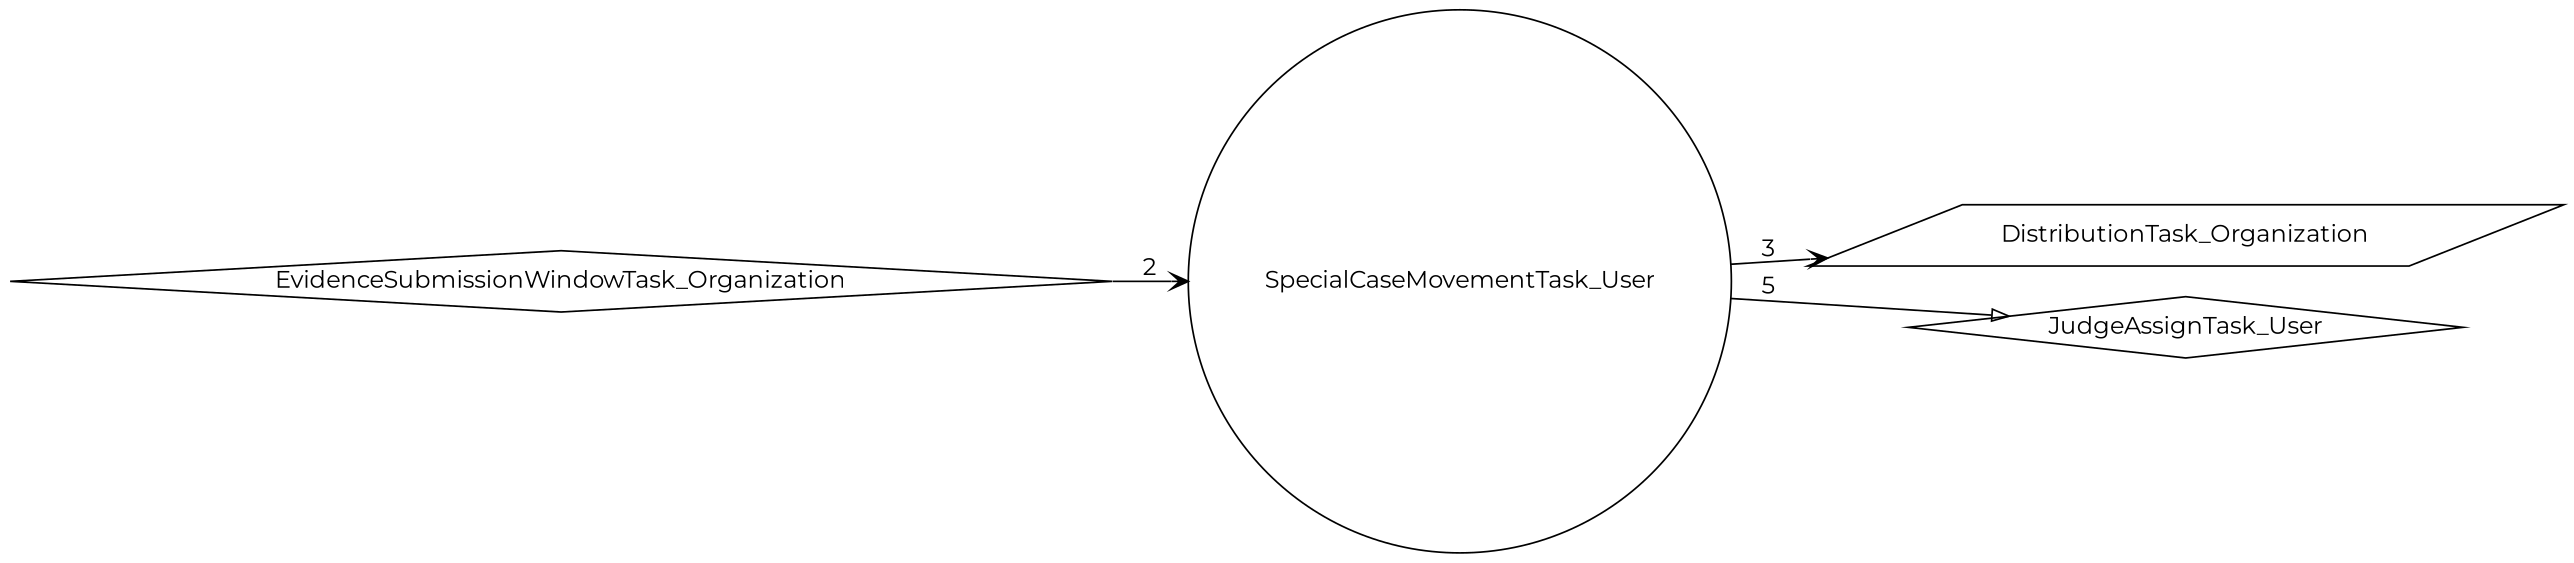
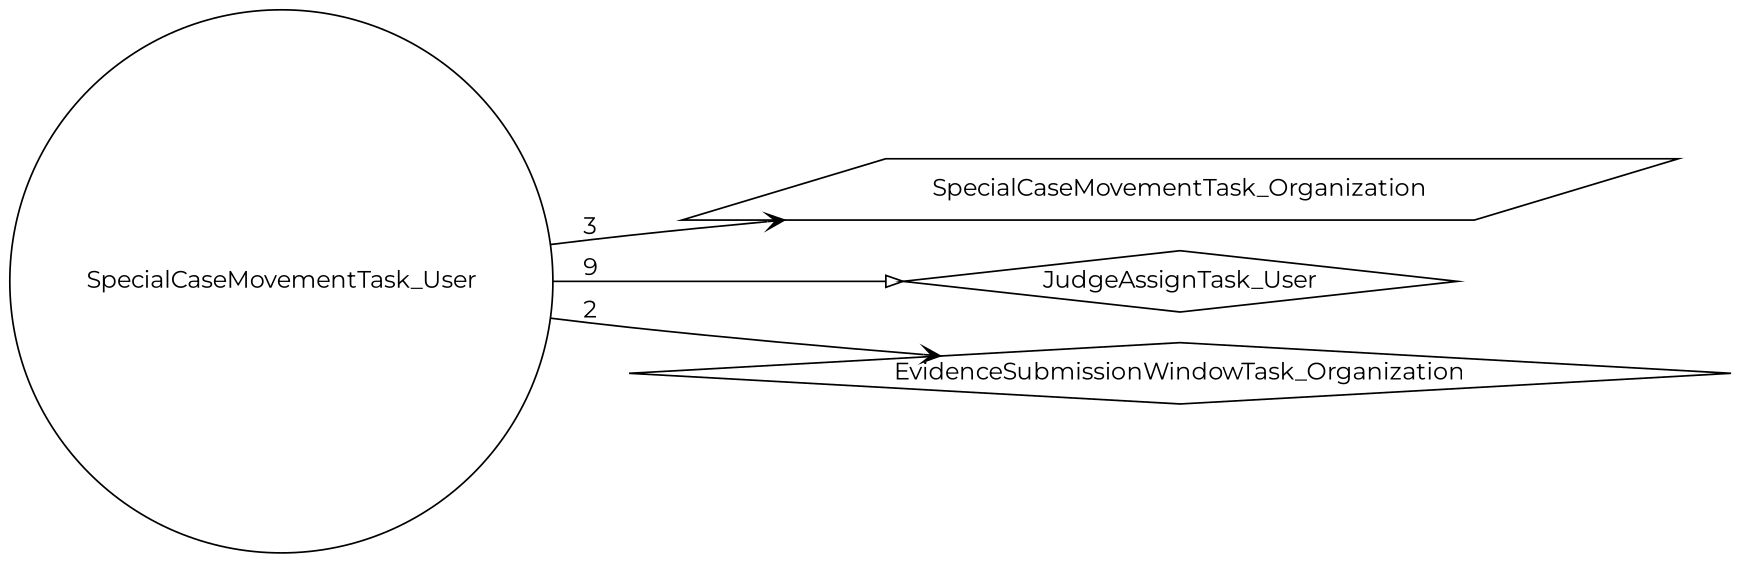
node "DistributionTask_Organization": label "DistributionTask_Organization" -> "SpecialCaseMovementTask_Organization"
edge "EvidenceSubmissionWindowTask_Organization" -> "SpecialCaseMovementTask_User": reversed
edge "SpecialCaseMovementTask_User" -> "JudgeAssignTask_User": label "5" -> "9"
